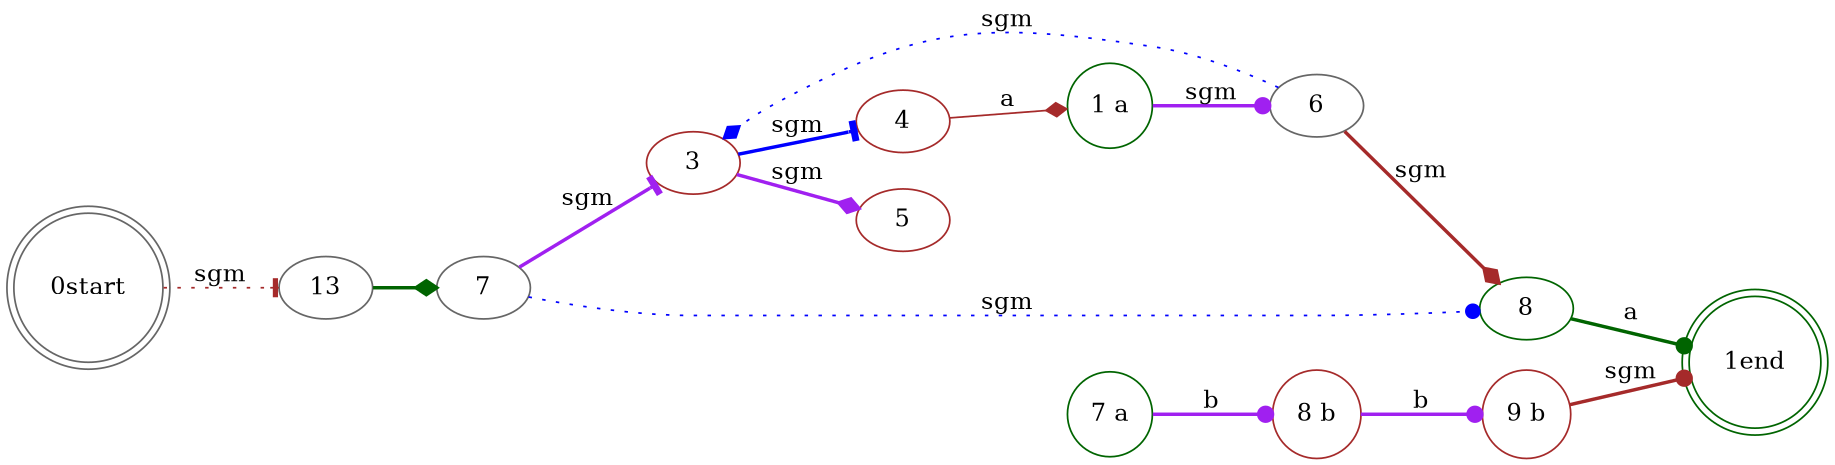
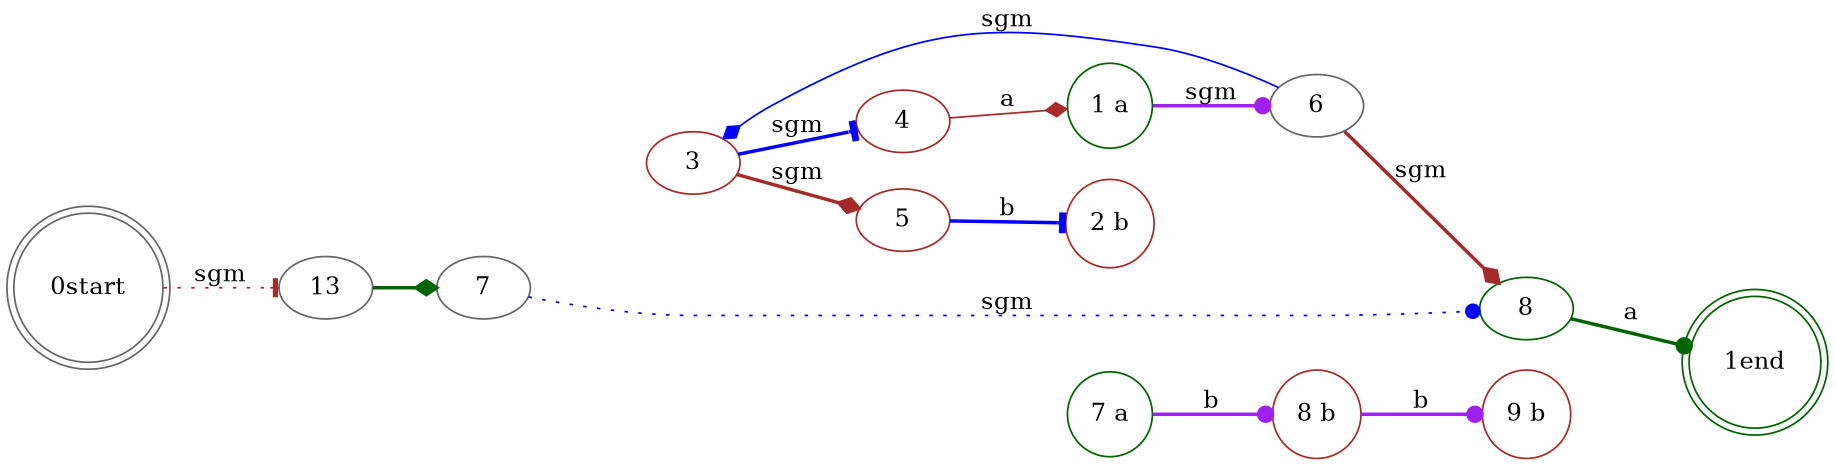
edge "6" -> "3": style dotted -> solid
edge "3" -> "5": color purple -> brown
node "2 b": added
edge "7" -> "3": removed, label "sgm"
edge "9 b" -> "1end": removed, label "sgm"
